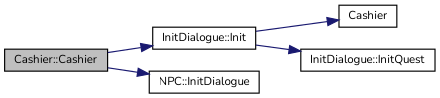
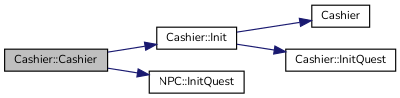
node "InitDialogue::Init": label "InitDialogue::Init" -> "Cashier::Init"
node "InitDialogue::InitQuest": label "InitDialogue::InitQuest" -> "Cashier::InitQuest"
node "NPC::InitDialogue": label "NPC::InitDialogue" -> "NPC::InitQuest"
